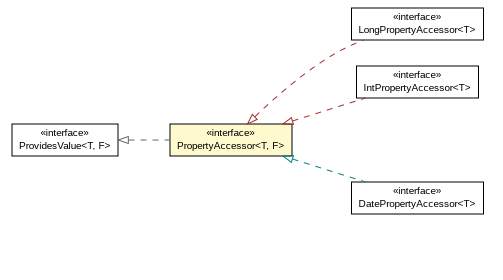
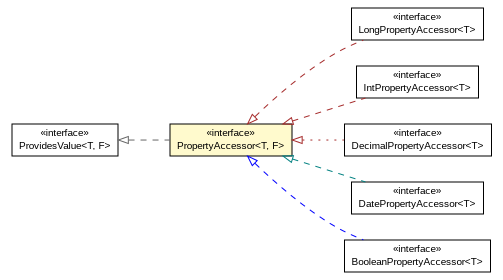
node "DecimalPropertyAccessor<T>": added
node "BooleanPropertyAccessor<T>": added
